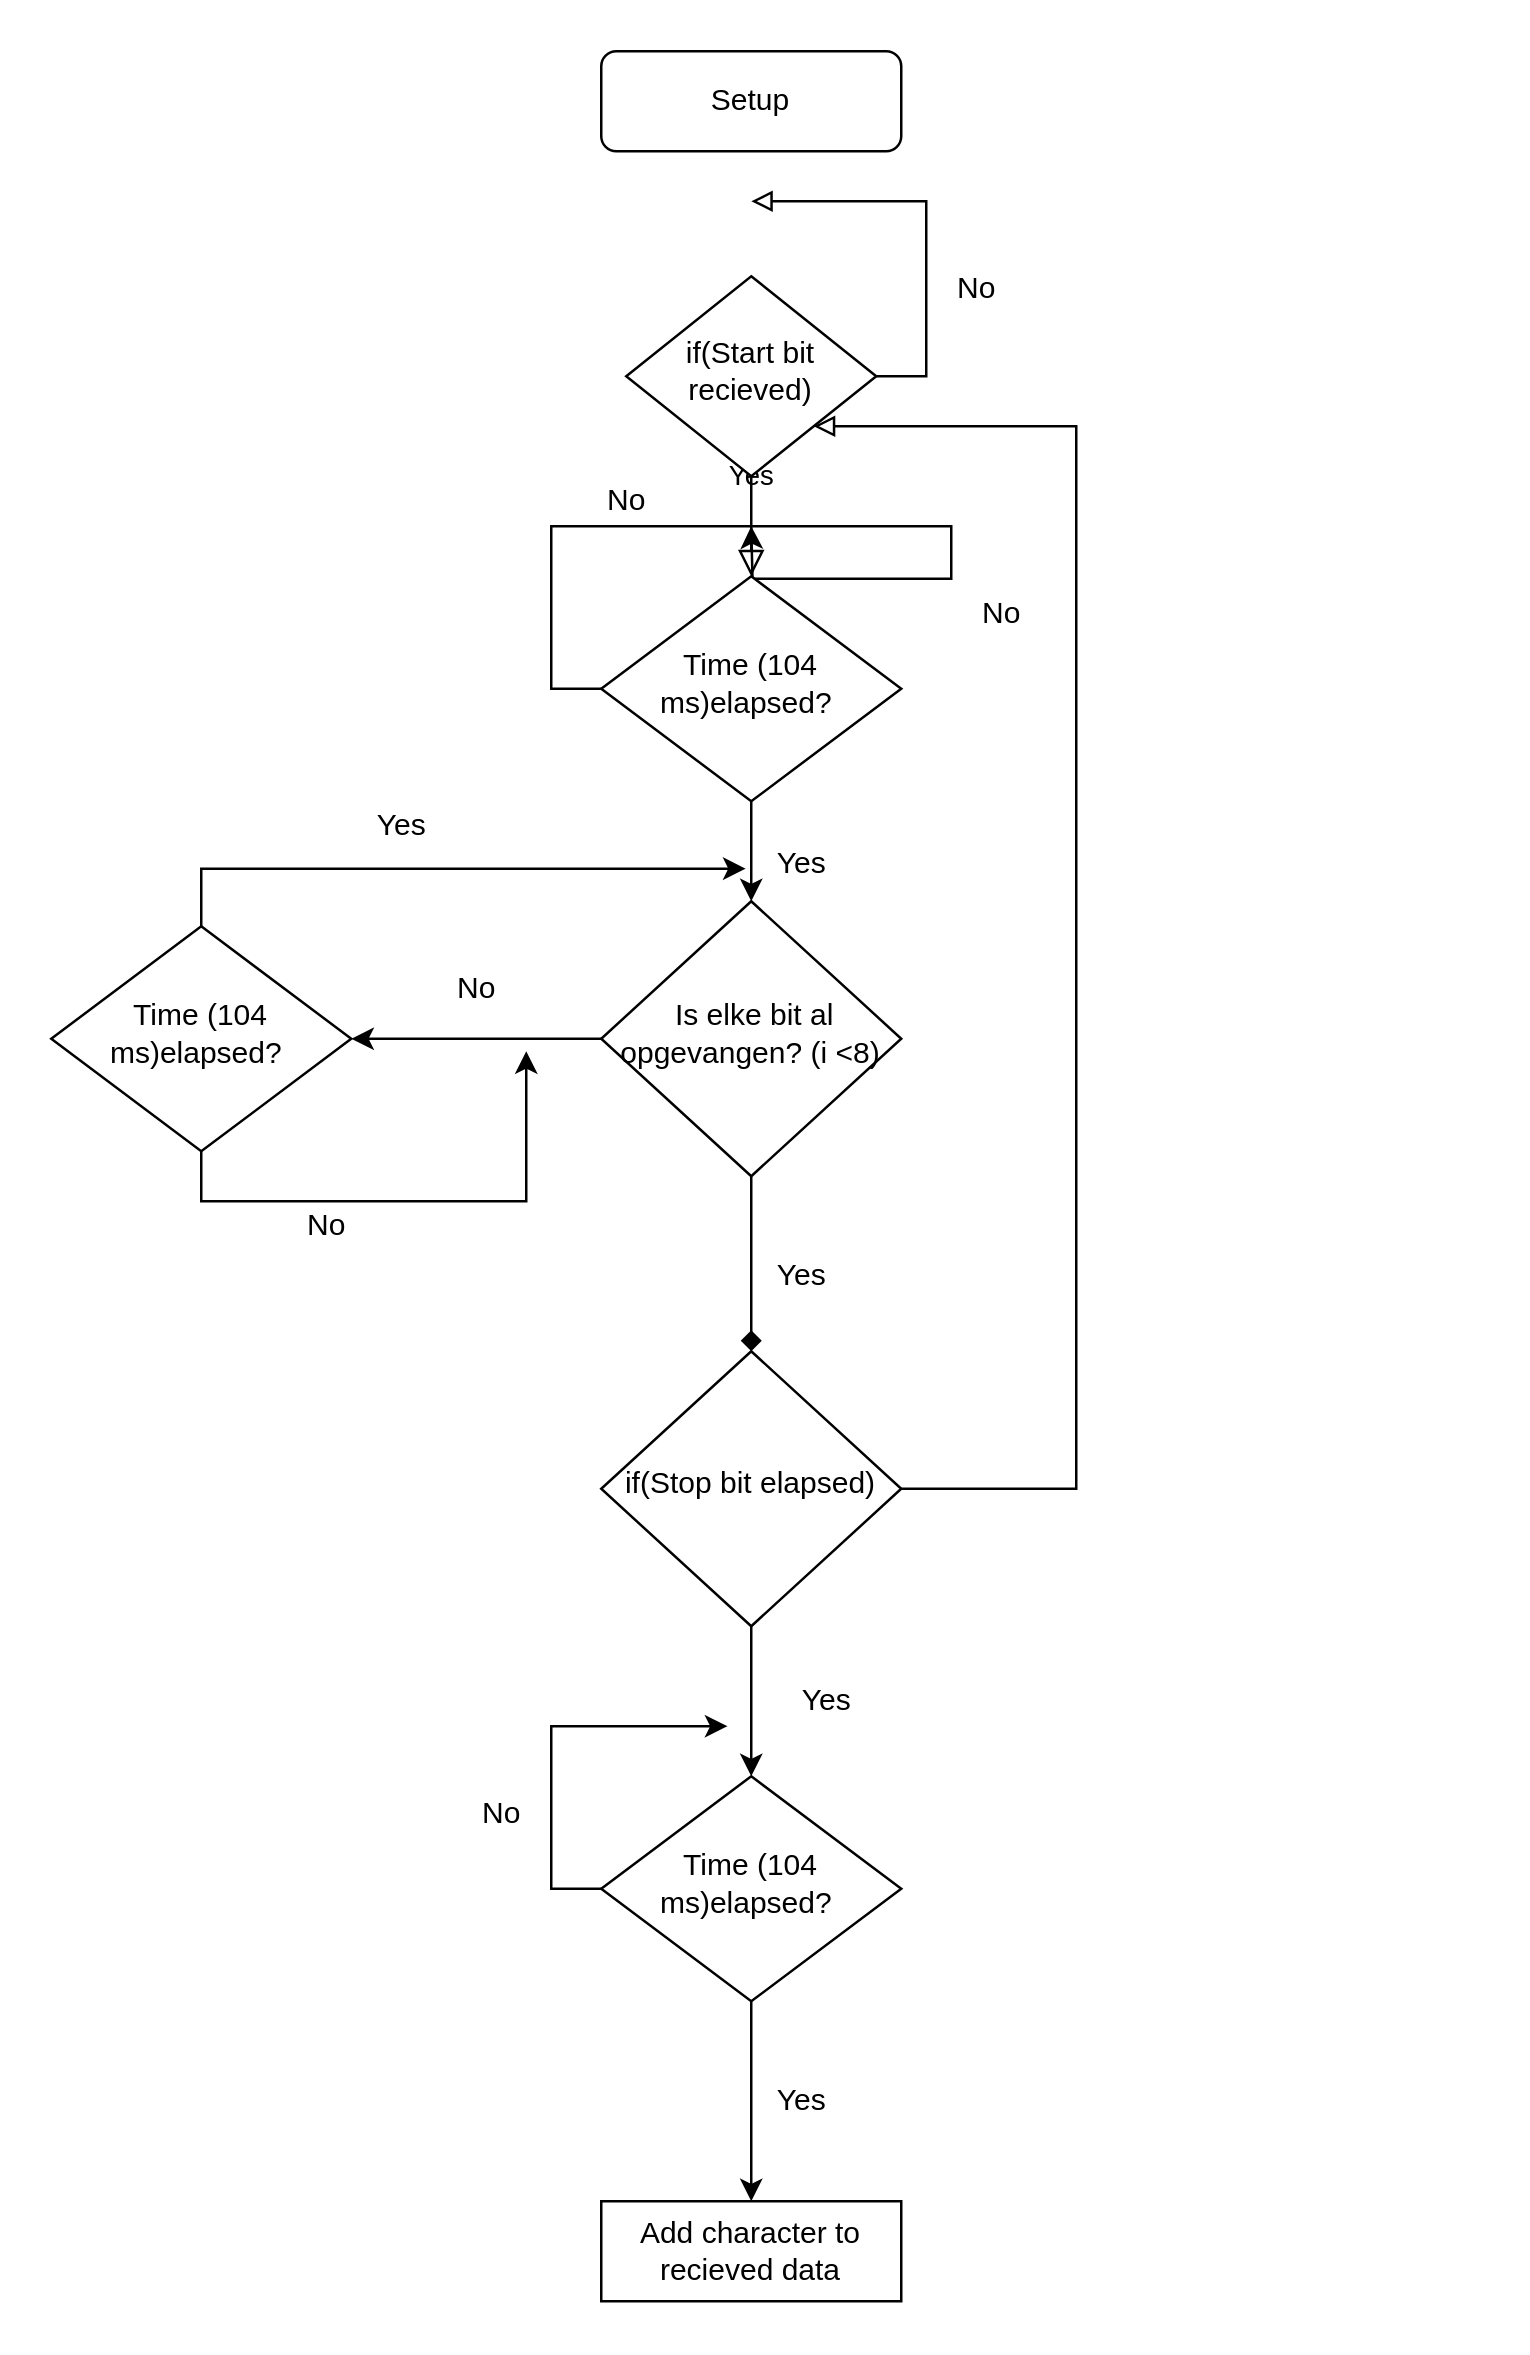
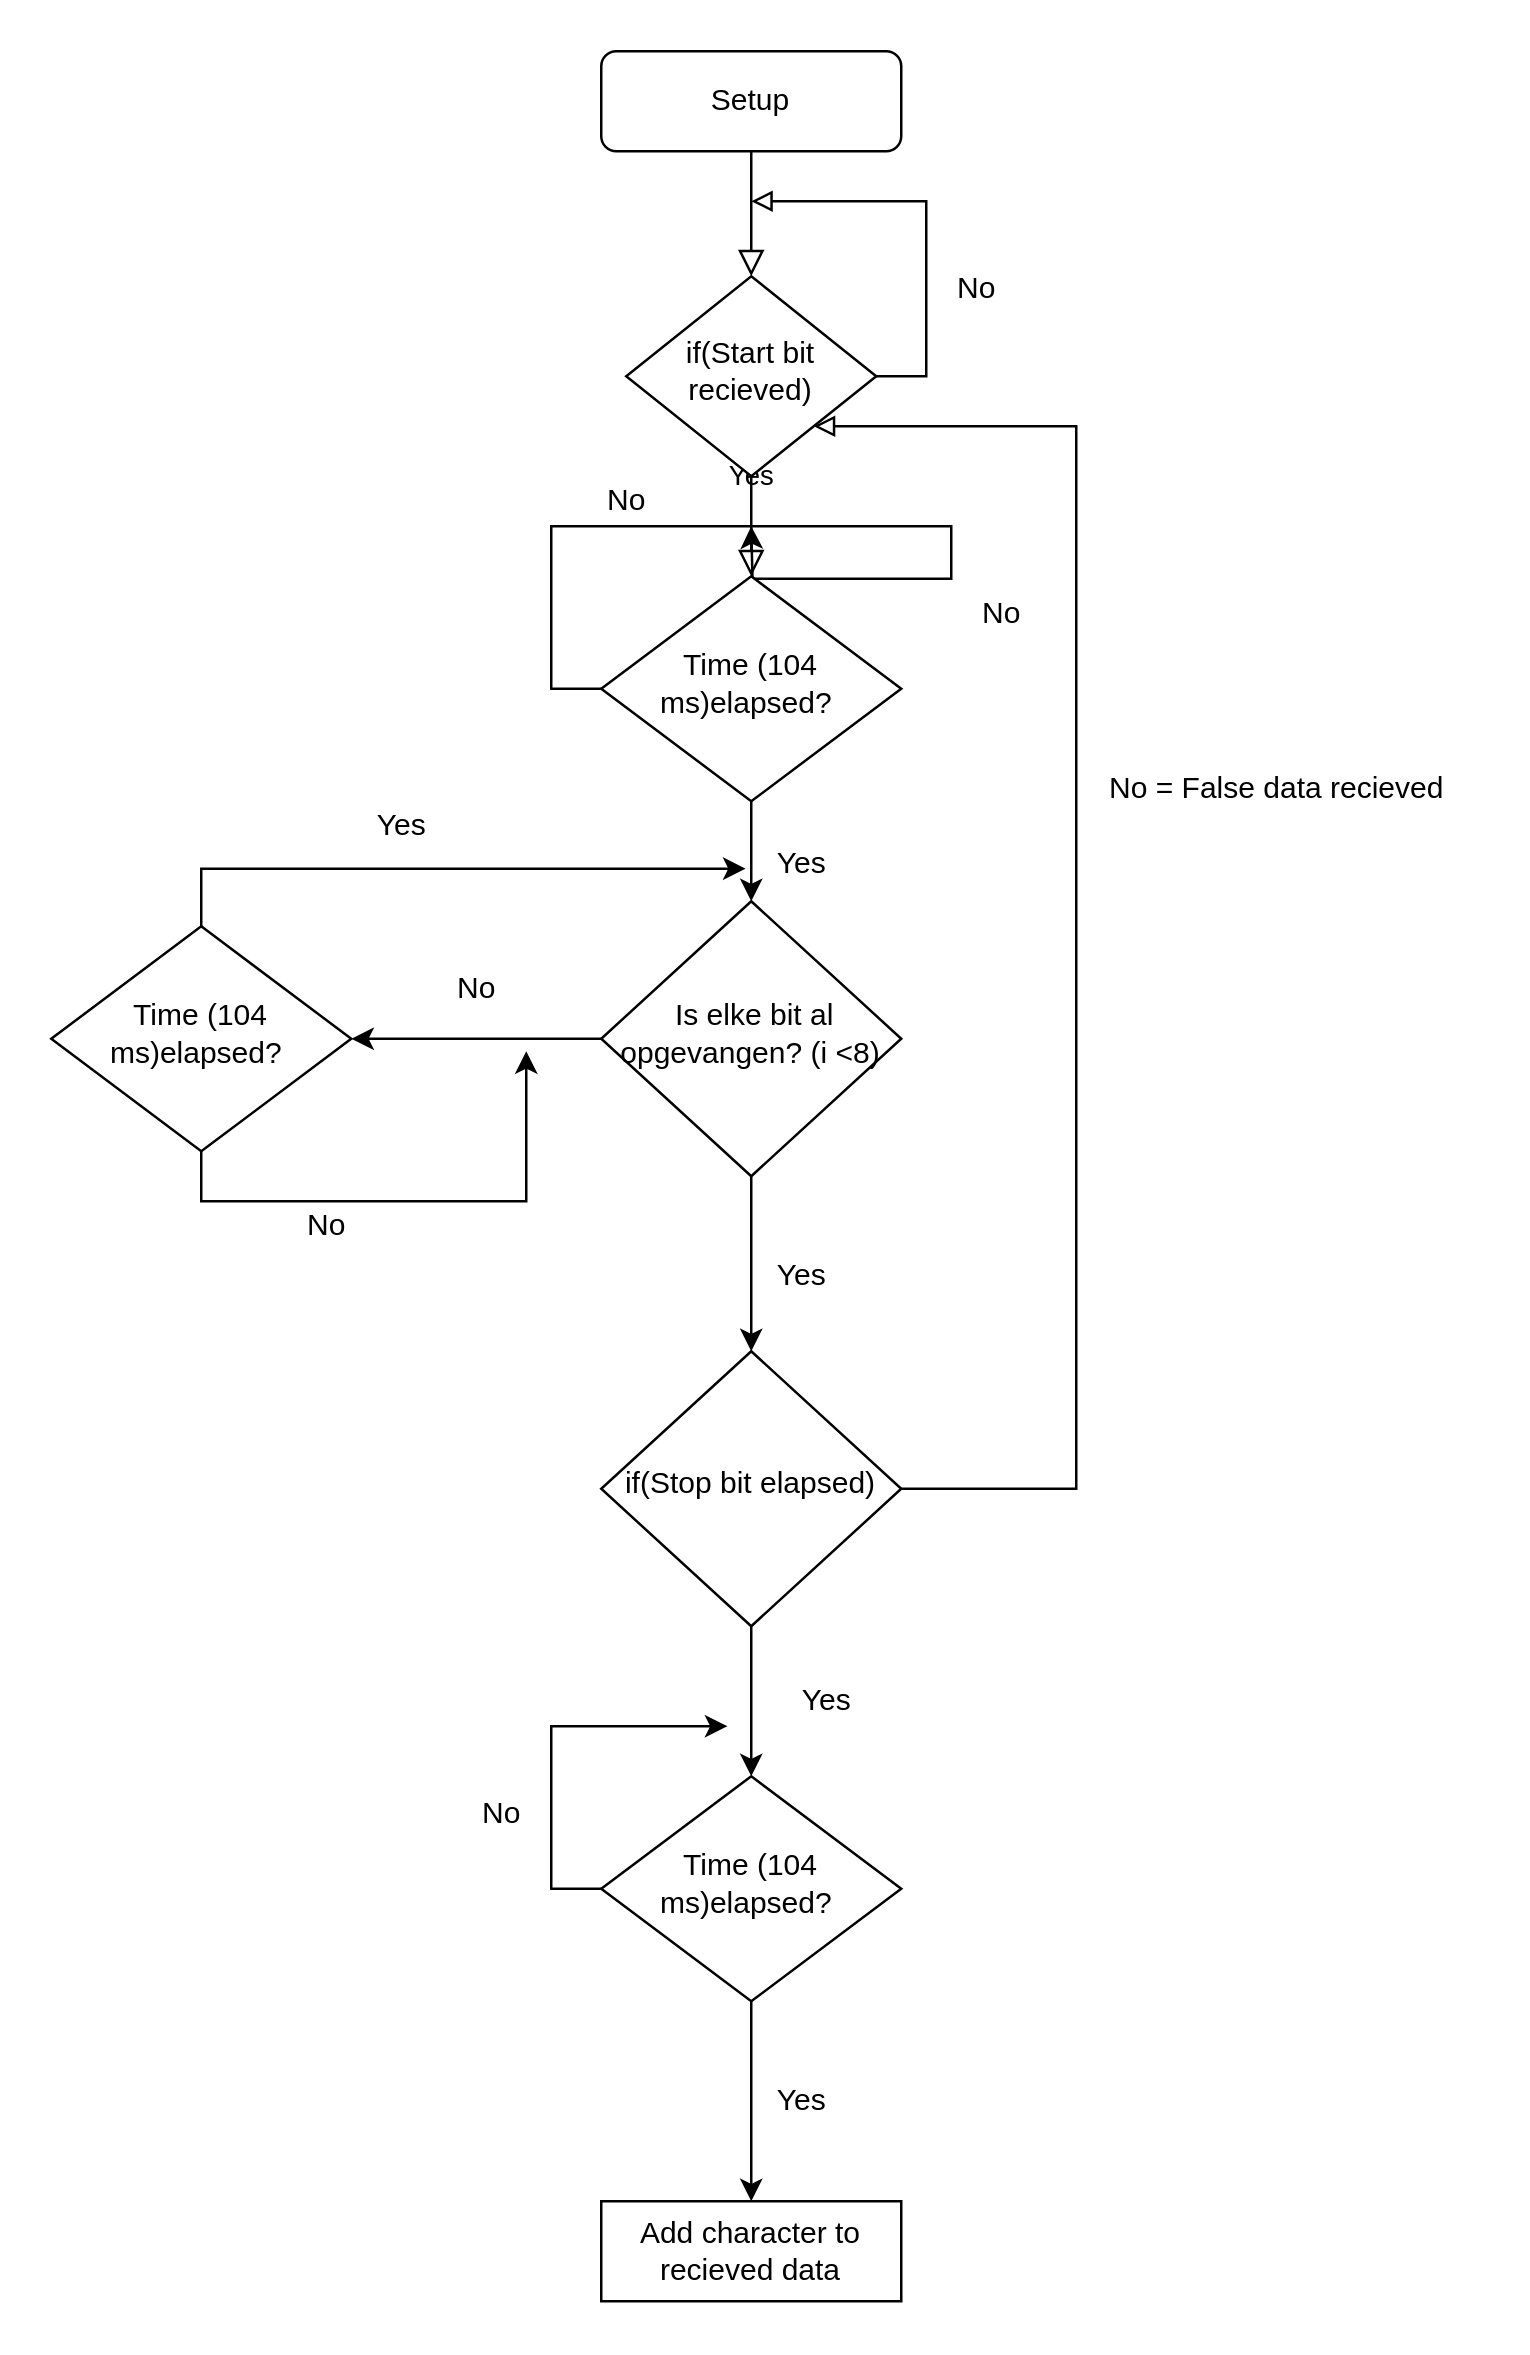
edge "Setup" -> "if(Start bit recieved)": added
node "No = False data recieved": added
edge "Is elke bit al opgevangen? (i <8)" -> "if(Stop bit elapsed)": arrowhead diamond -> classic
